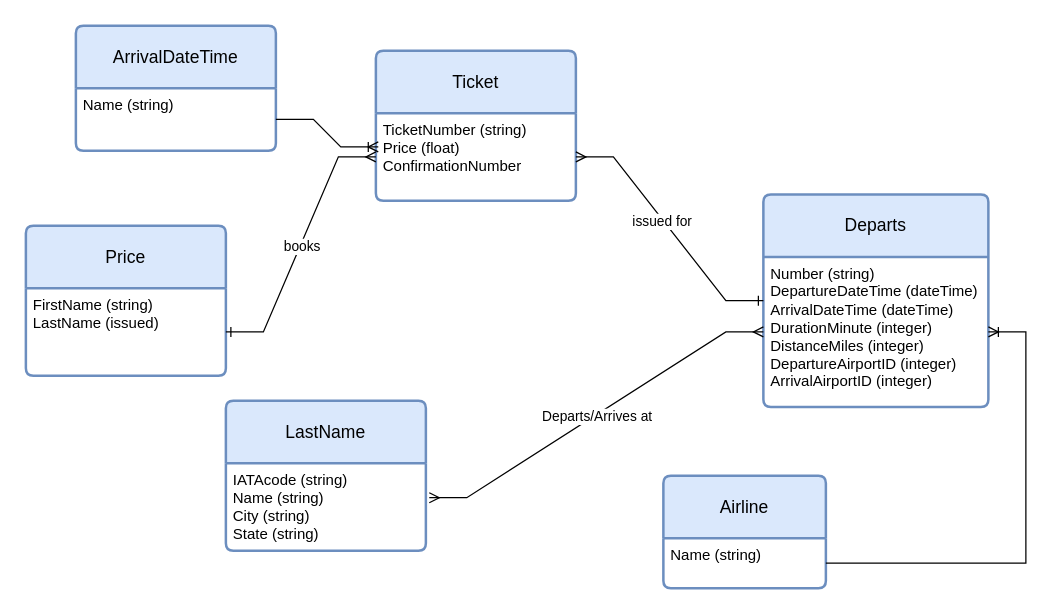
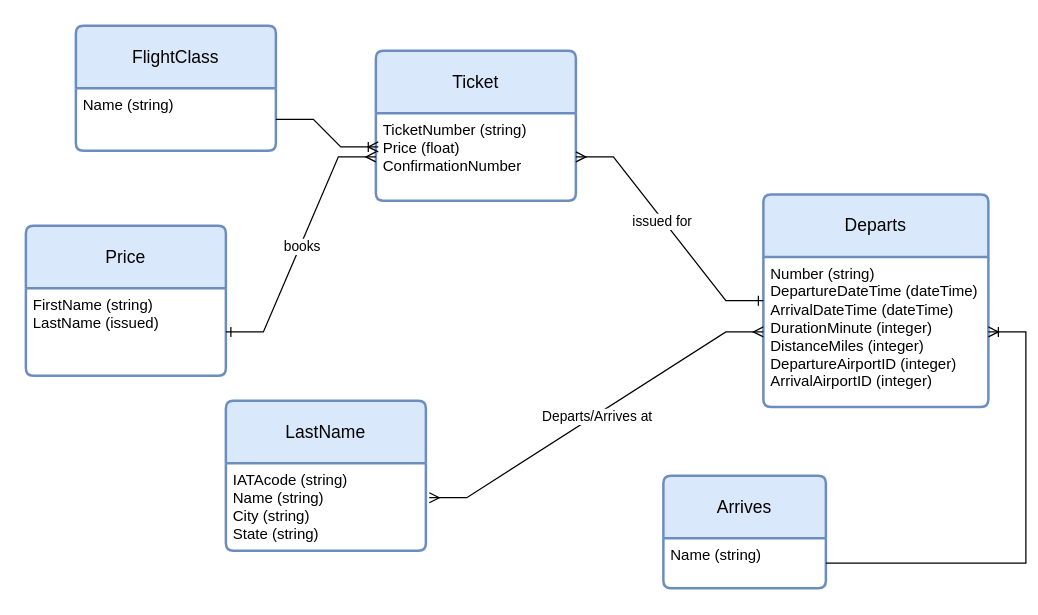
node "ArrivalDateTime": label "ArrivalDateTime" -> "FlightClass"
node "Airline": label "Airline" -> "Arrives"
